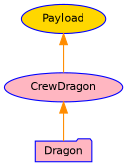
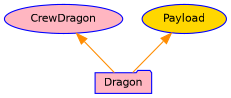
edge "CrewDragon" -> "Payload": now "Dragon" -> "Payload"
